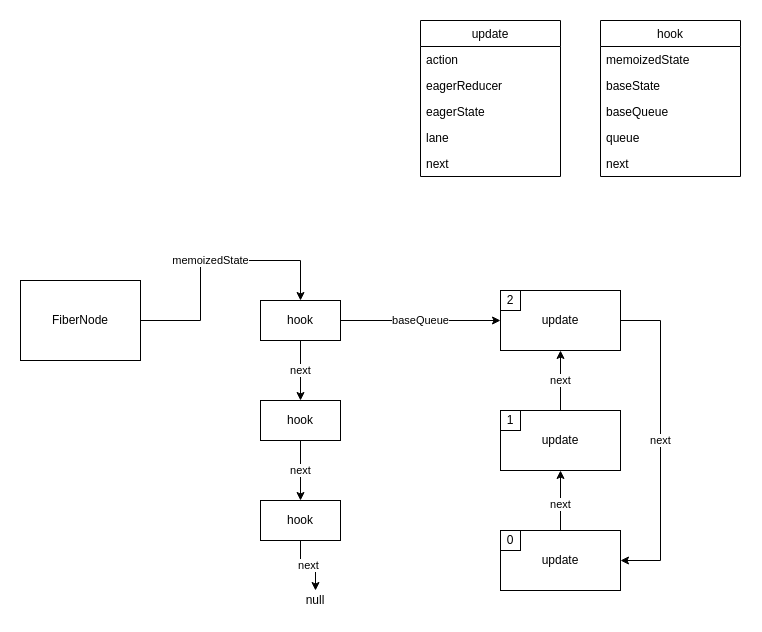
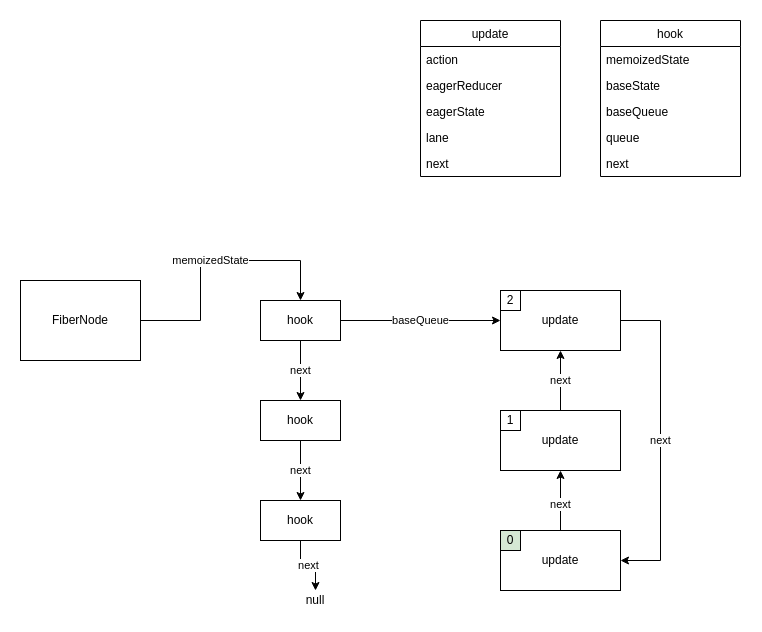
node "0": fillcolor #ffffff -> #d5e8d4
